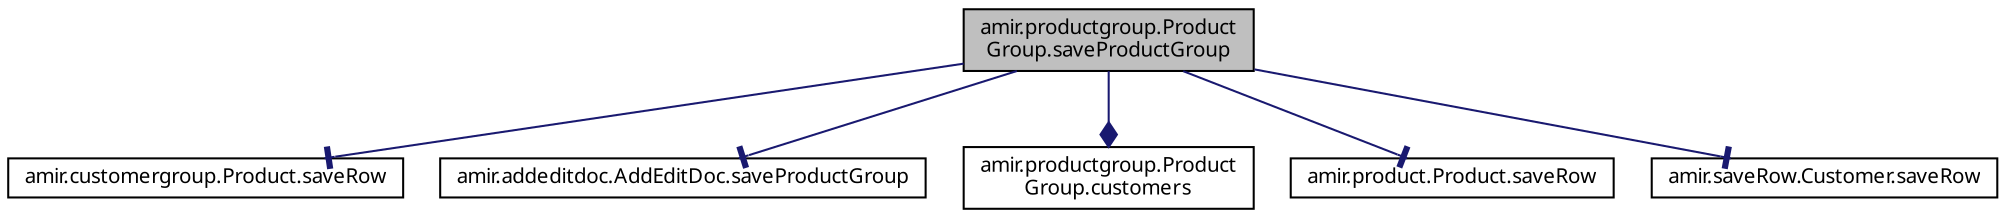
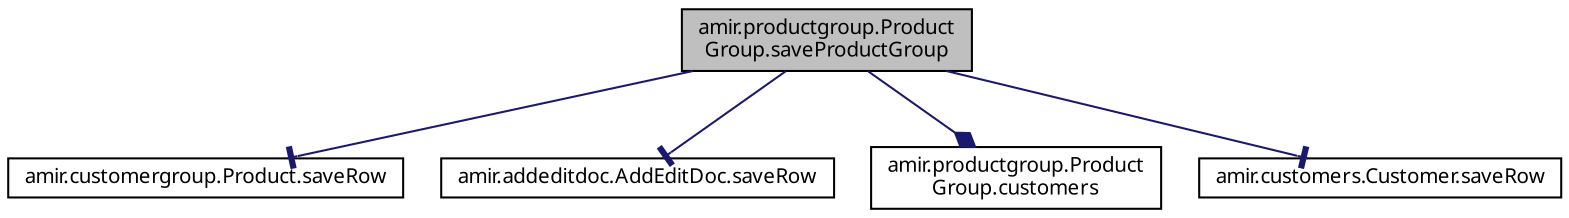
node "amir.addeditdoc.AddEditDoc.saveProductGroup": label "amir.addeditdoc.AddEditDoc.saveProductGroup" -> "amir.addeditdoc.AddEditDoc.saveRow"
node "amir.product.Product.saveRow": removed
node "amir.saveRow.Customer.saveRow": label "amir.saveRow.Customer.saveRow" -> "amir.customers.Customer.saveRow"
